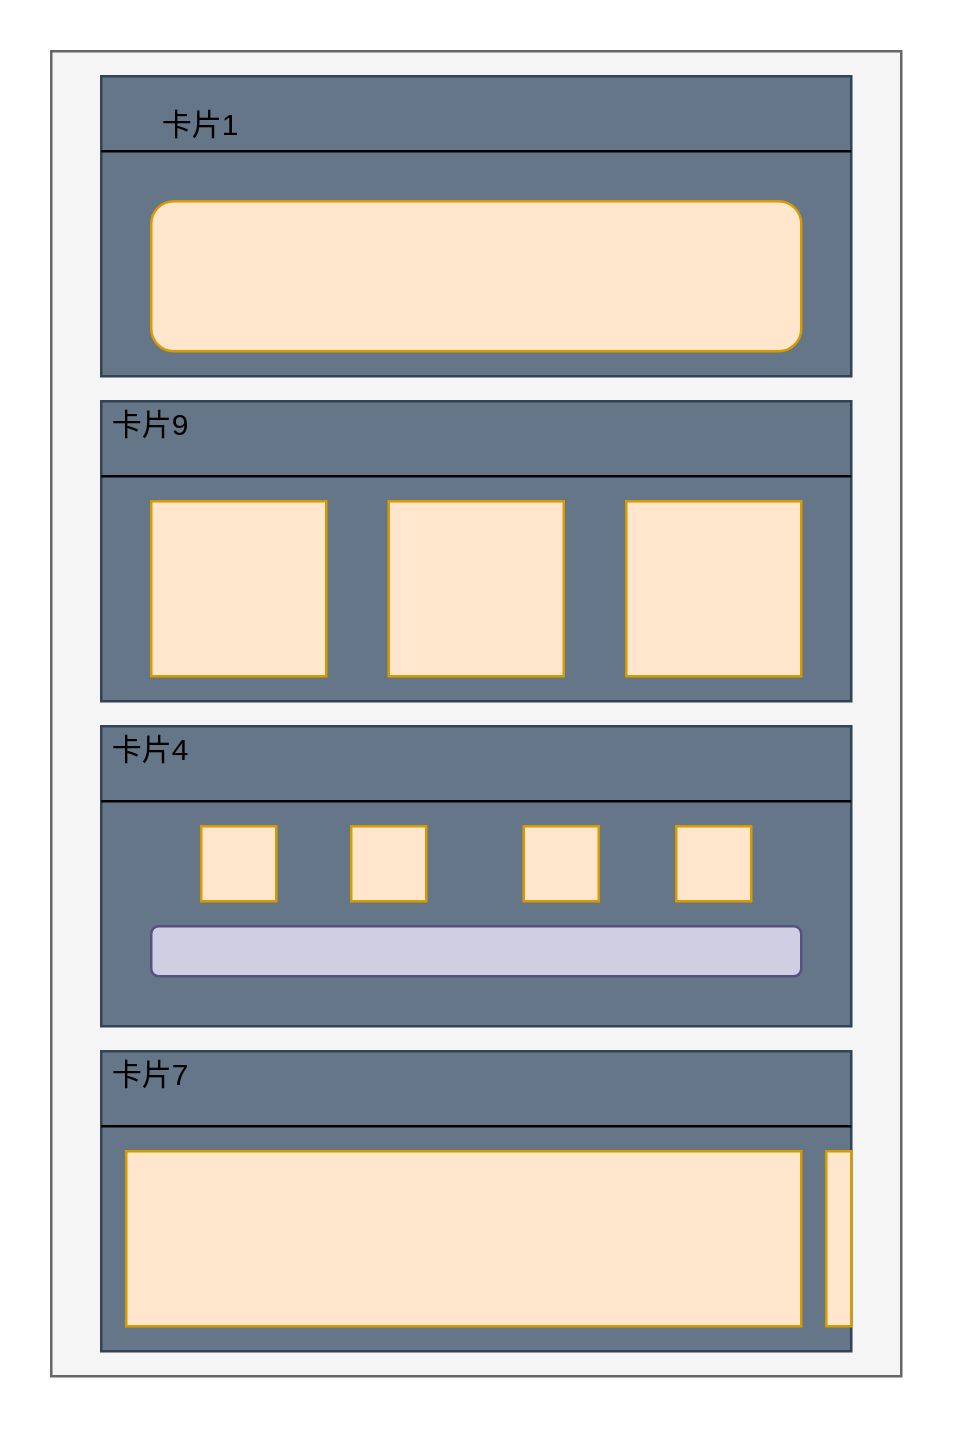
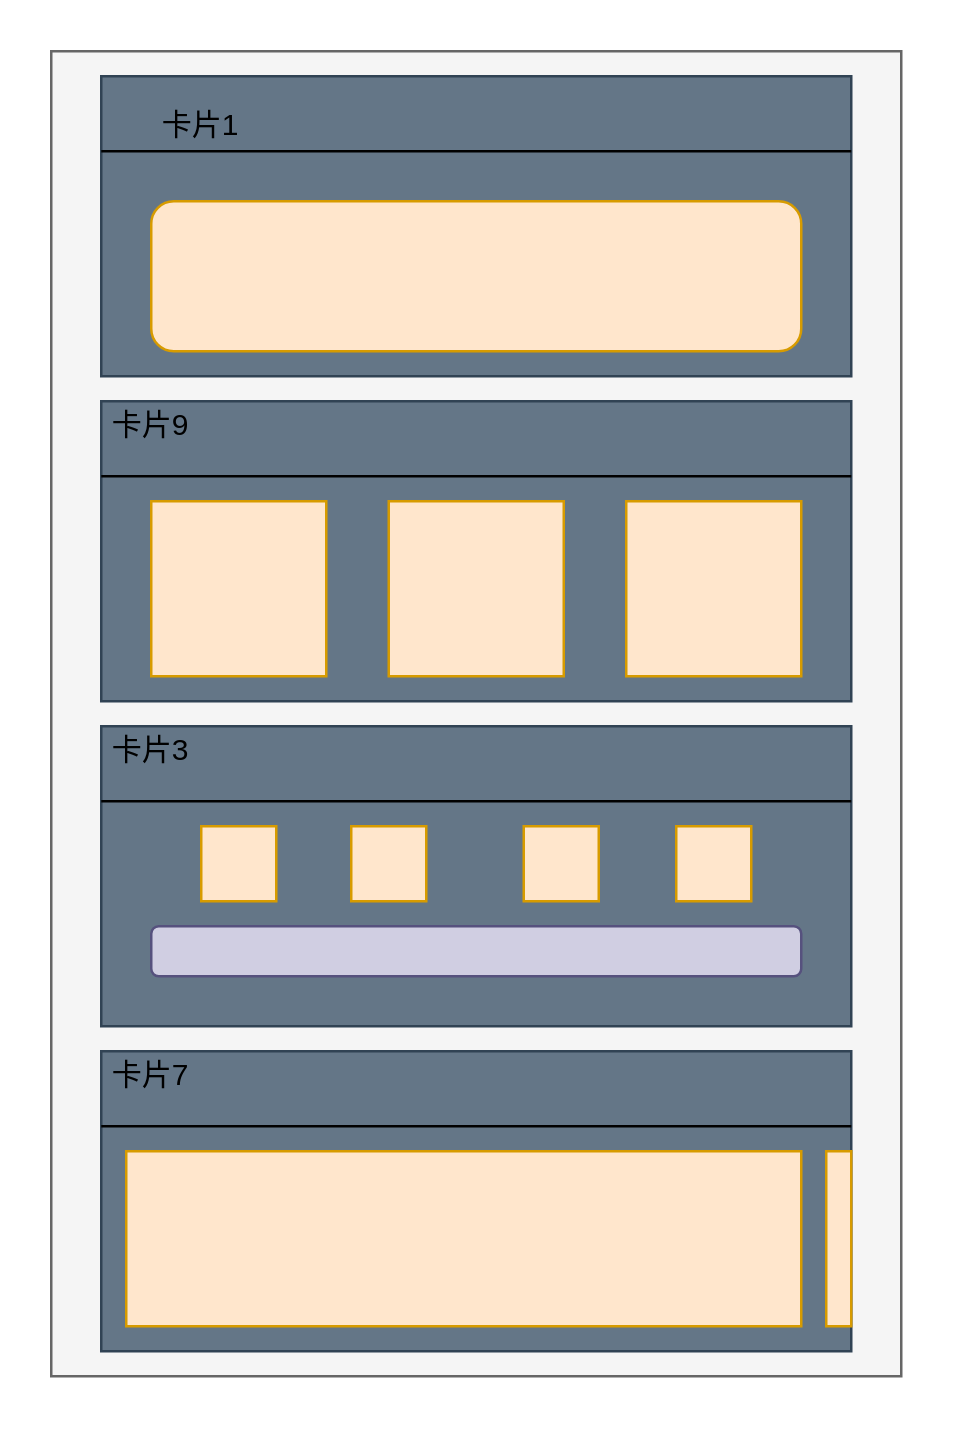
node "卡片4": label "卡片4" -> "卡片3"
